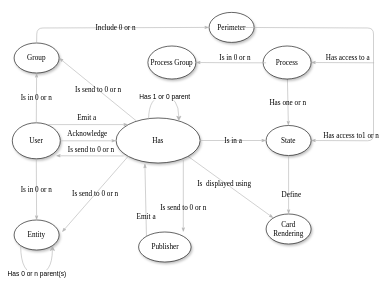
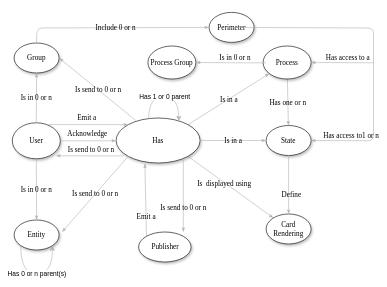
edge "Has" -> "Process": added, label "Is in a"
